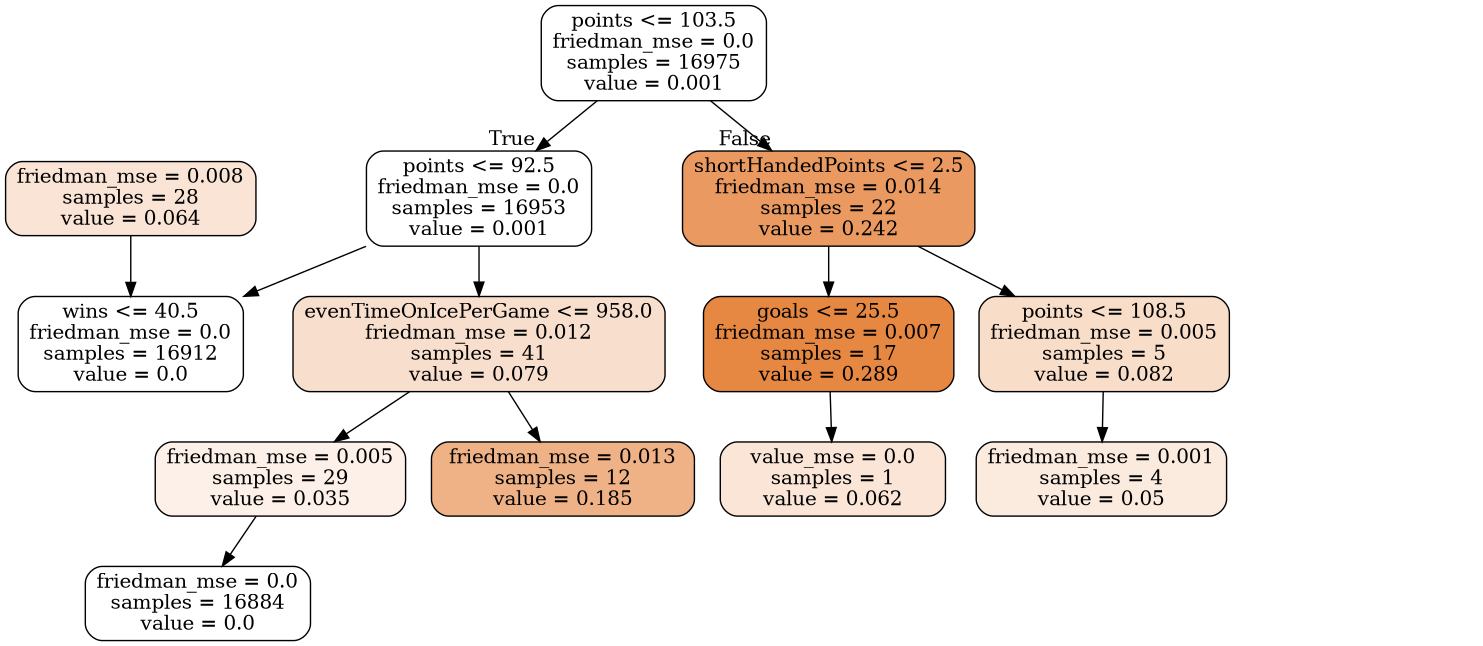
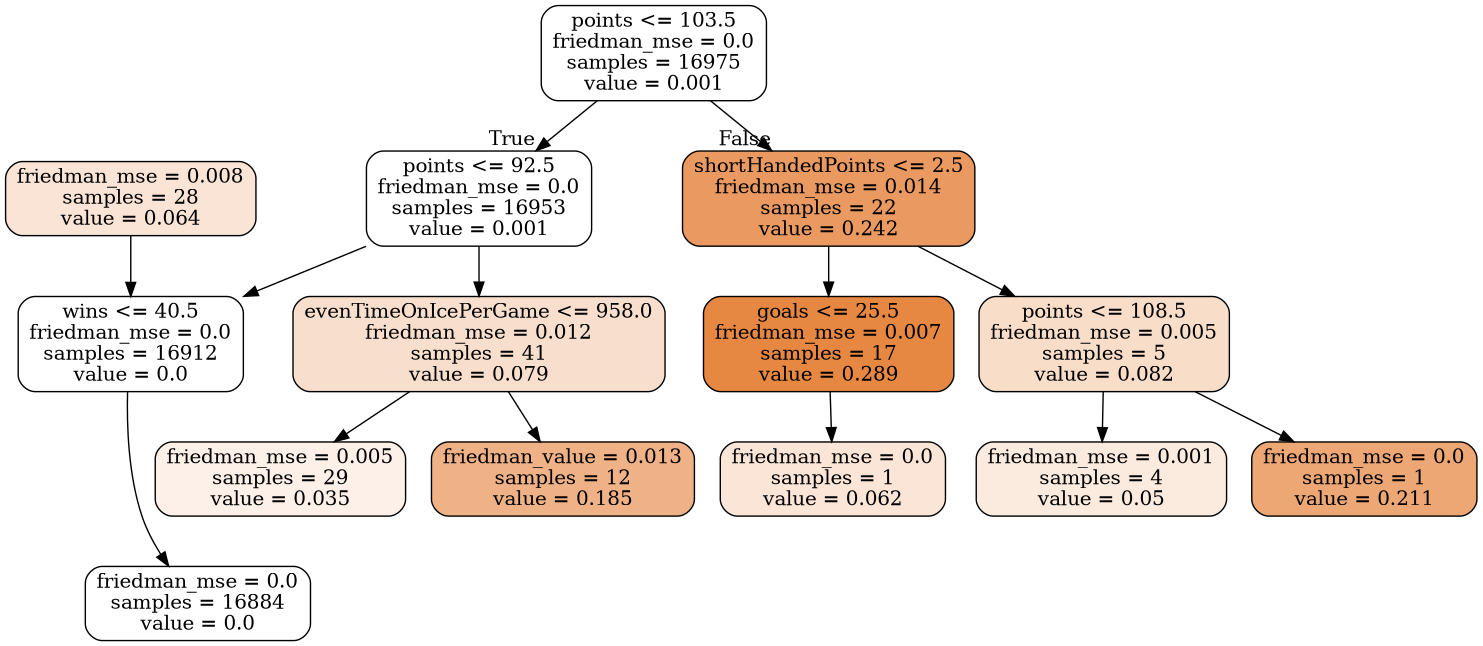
node "friedman_mse = 0.013 samples = 12 value = 0.185": label "friedman_mse = 0.013 samples = 12 value = 0.185" -> "friedman_value = 0.013 samples = 12 value = 0.185"
node "value_mse = 0.0 samples = 1 value = 0.062": label "value_mse = 0.0 samples = 1 value = 0.062" -> "friedman_mse = 0.0 samples = 1 value = 0.062"
node "friedman_mse = 0.0 samples = 1 value = 0.211": added
edge "friedman_mse = 0.005 samples = 29 value = 0.035" -> "friedman_mse = 0.0 samples = 16884 value = 0.0": now "wins <= 40.5 friedman_mse = 0.0 samples = 16912 value = 0.0" -> "friedman_mse = 0.0 samples = 16884 value = 0.0"
